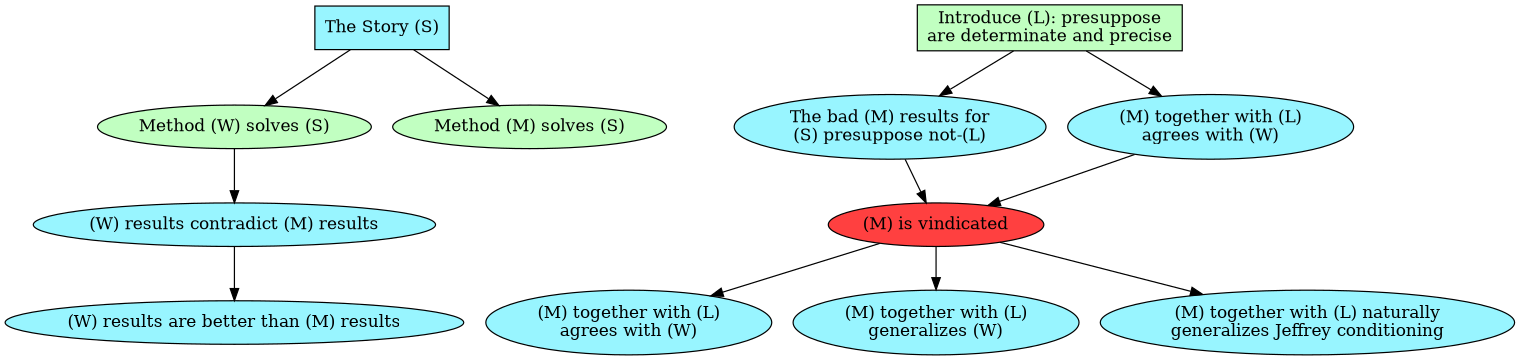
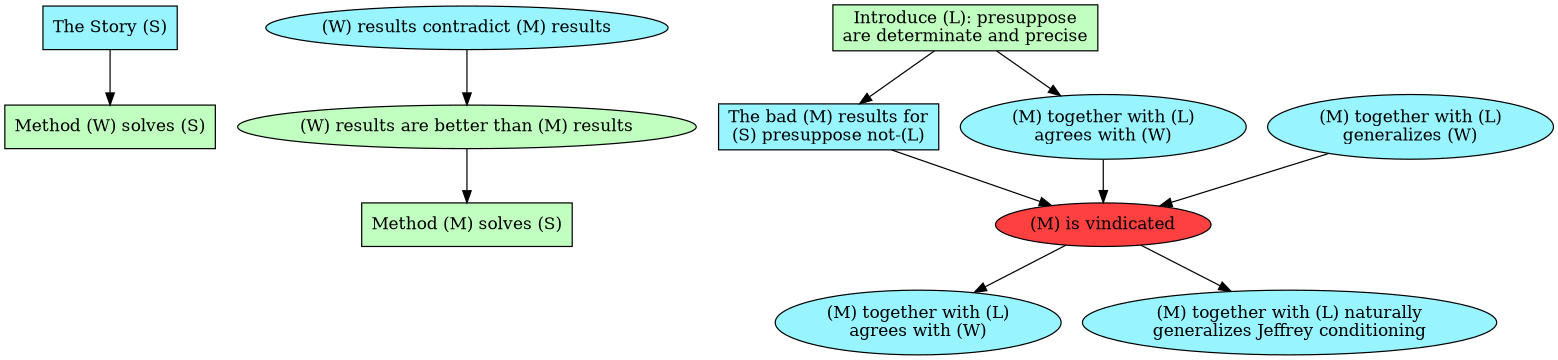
edge "The Story (S)" -> "Method (M) solves (S)": now "(W) results are better than (M) results" -> "Method (M) solves (S)"
node "Method (W) solves (S)": shape ellipse -> box
node "Method (M) solves (S)": shape ellipse -> box
node "The bad (M) results for (S) presuppose not-(L)": shape ellipse -> box
edge "Method (W) solves (S)" -> "(W) results contradict (M) results": removed
edge "(M) is vindicated" -> "(M) together with (L) generalizes (W)": reversed
node "(W) results are better than (M) results": fillcolor cadetblue1 -> darkseagreen1
